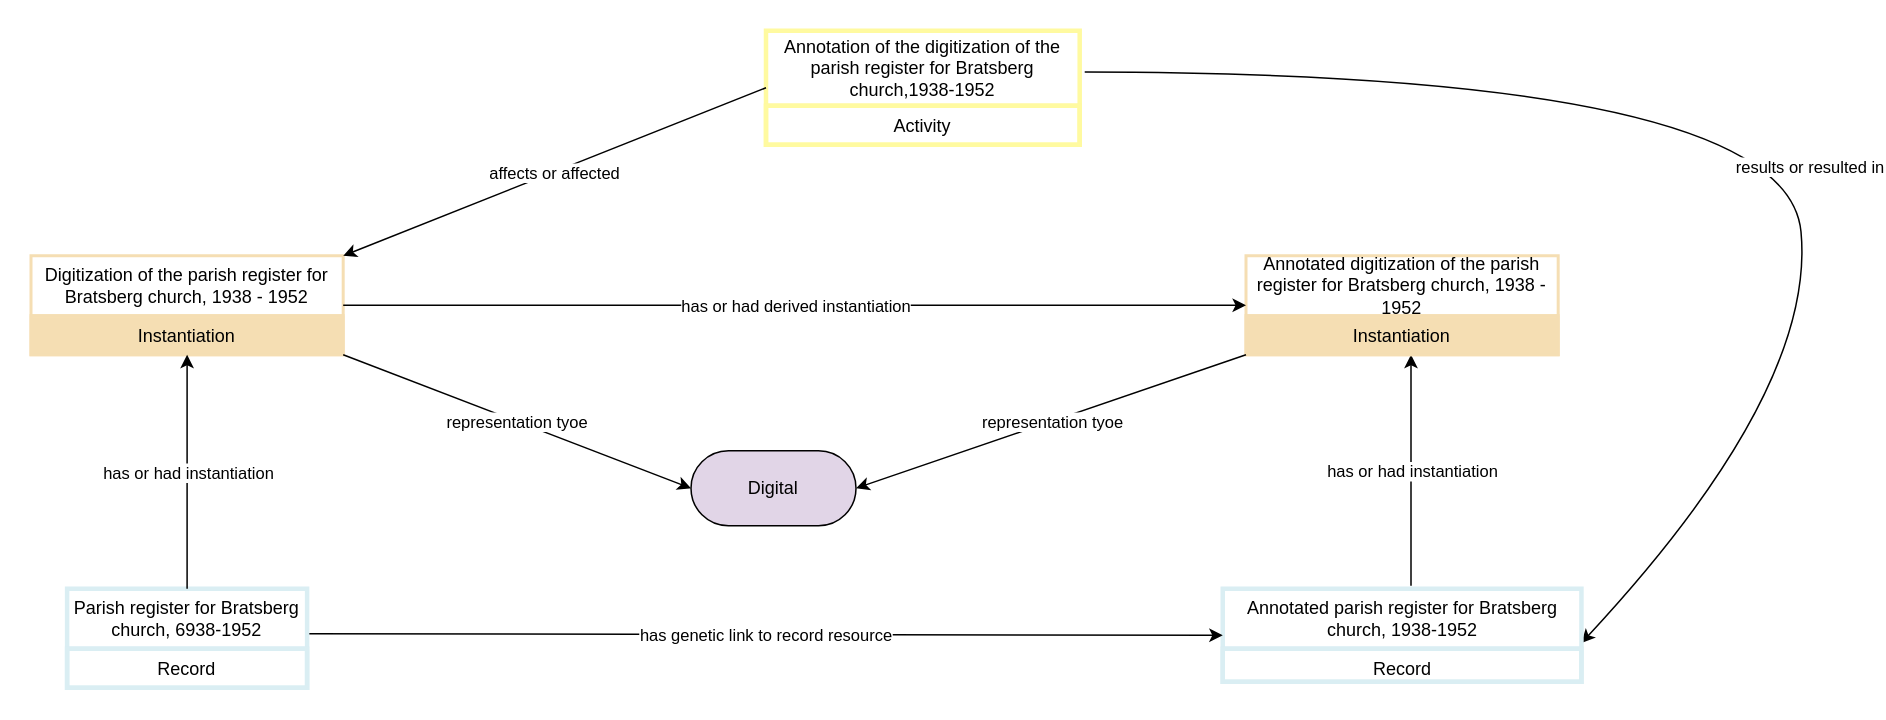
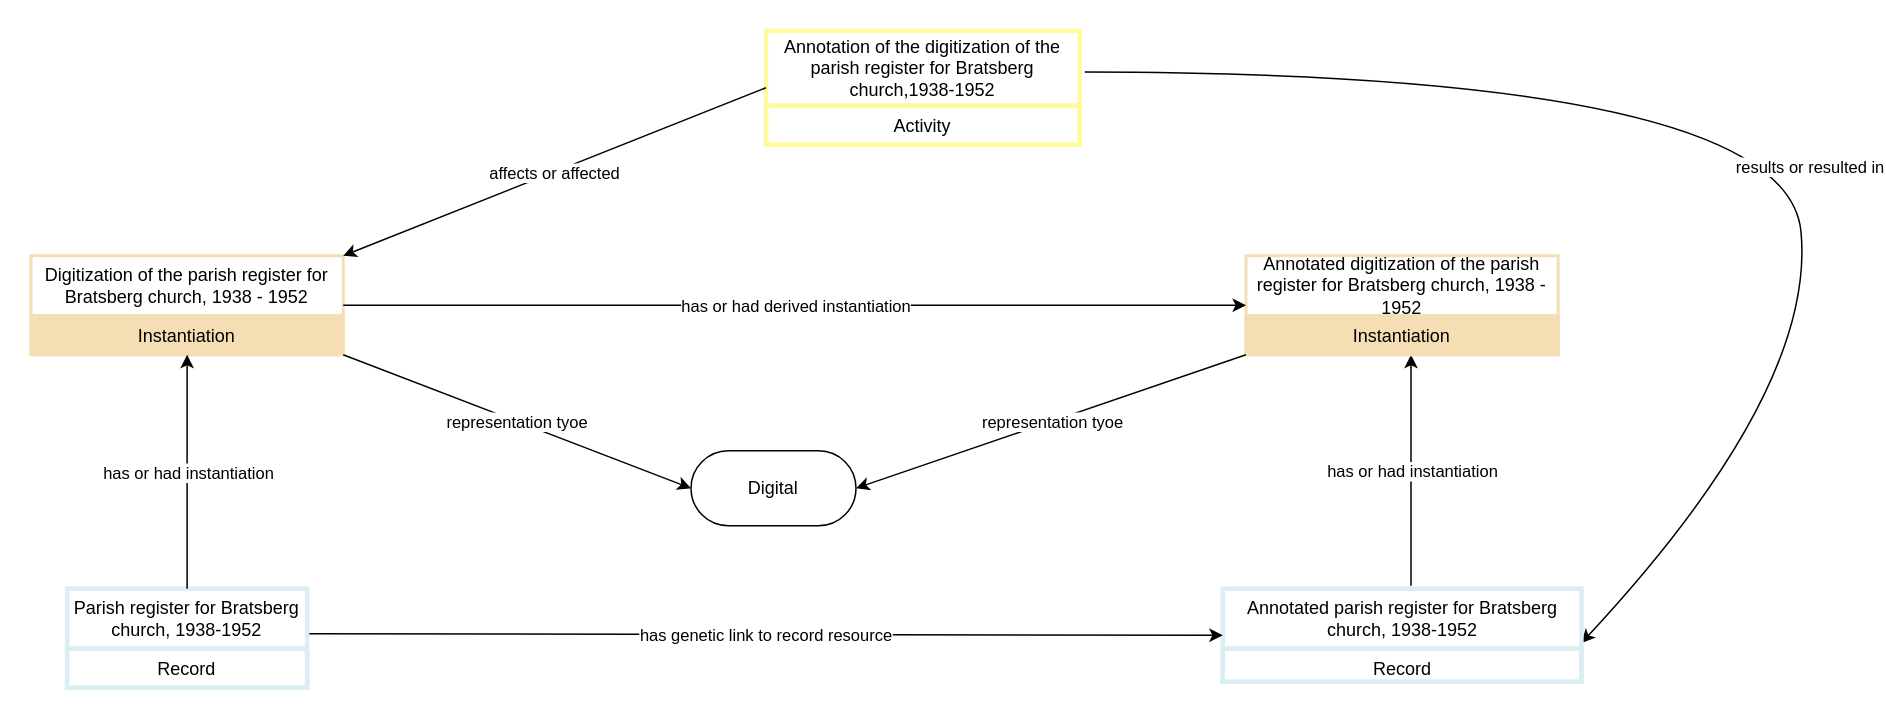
node "Digital": fillcolor #e1d5e7 -> #ffffff
node "Parish register for Bratsberg church, 6938-1952": label "Parish register for Bratsberg church, 6938-1952" -> "Parish register for Bratsberg church, 1938-1952"
